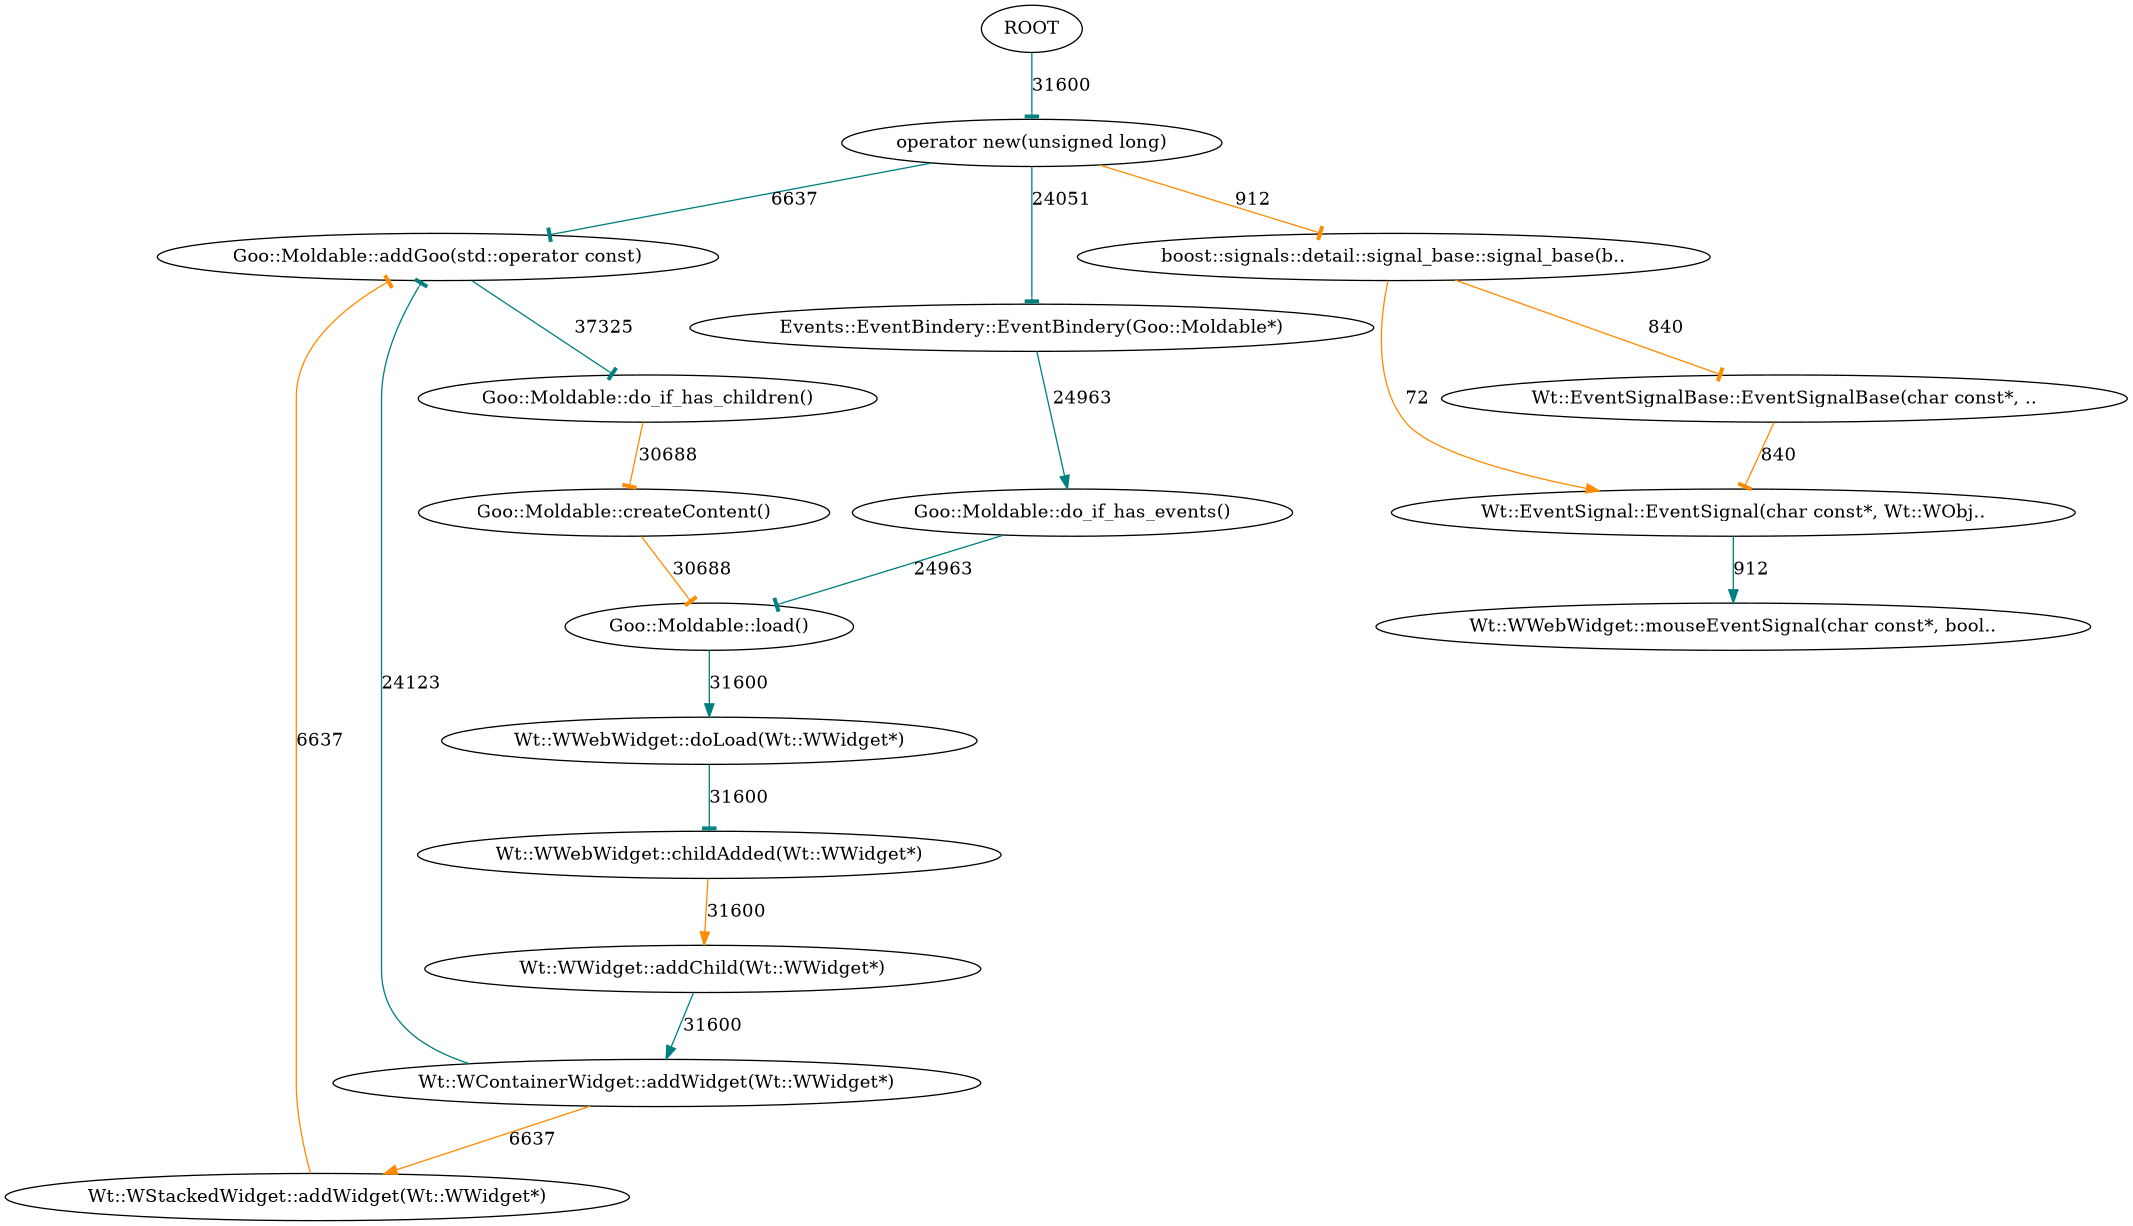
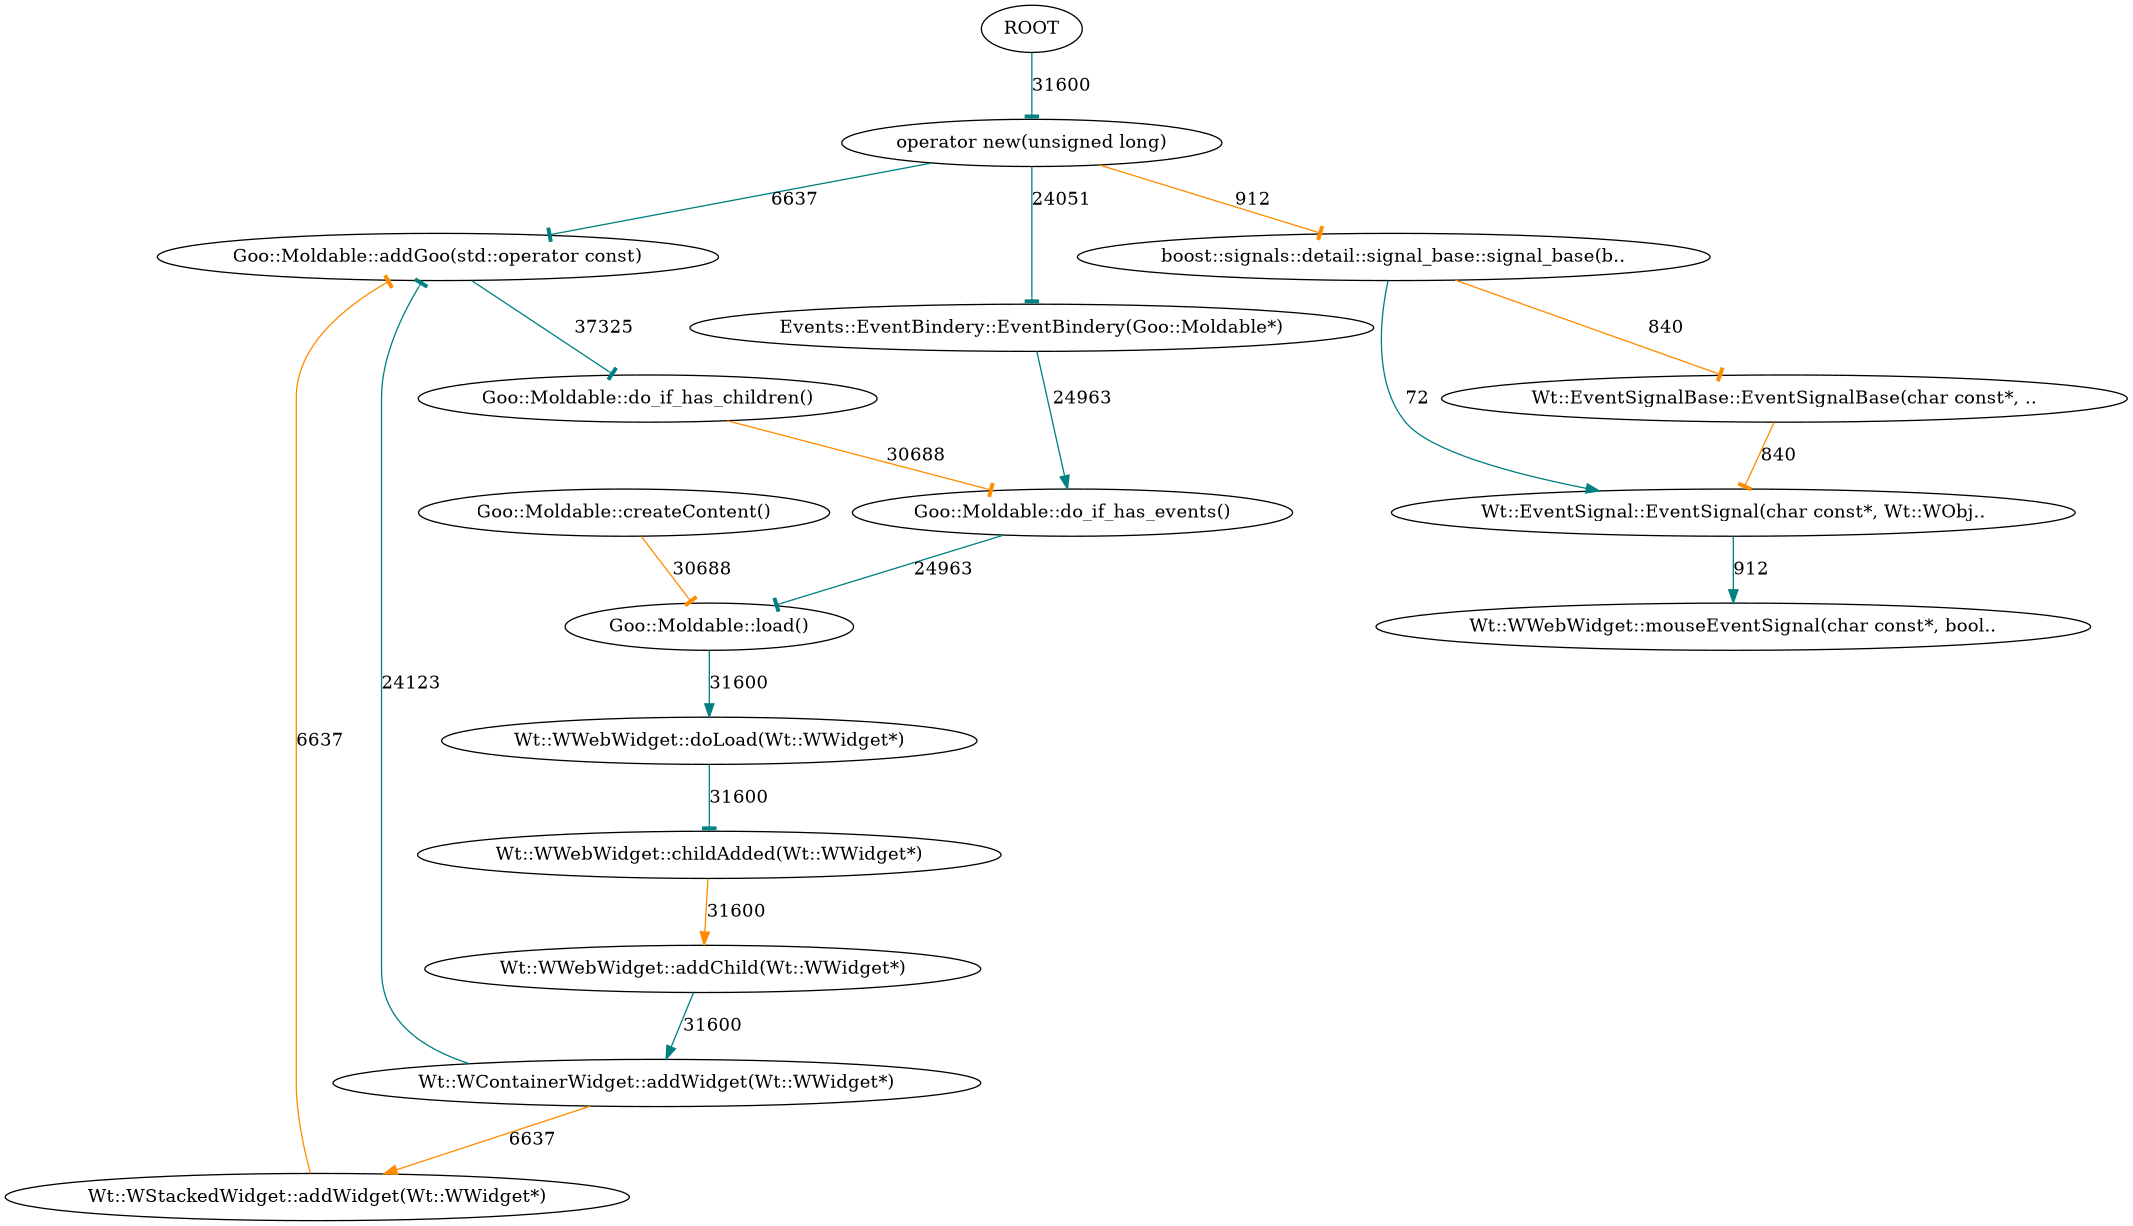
edge "boost::signals::detail::signal_base::signal_base(b.." -> "Wt::EventSignal::EventSignal(char const*, Wt::WObj..": color darkorange -> teal
edge "Goo::Moldable::do_if_has_children()" -> "Goo::Moldable::createContent()": now "Goo::Moldable::do_if_has_children()" -> "Goo::Moldable::do_if_has_events()"
node "Wt::WWidget::addChild(Wt::WWidget*)": label "Wt::WWidget::addChild(Wt::WWidget*)" -> "Wt::WWebWidget::addChild(Wt::WWidget*)"
